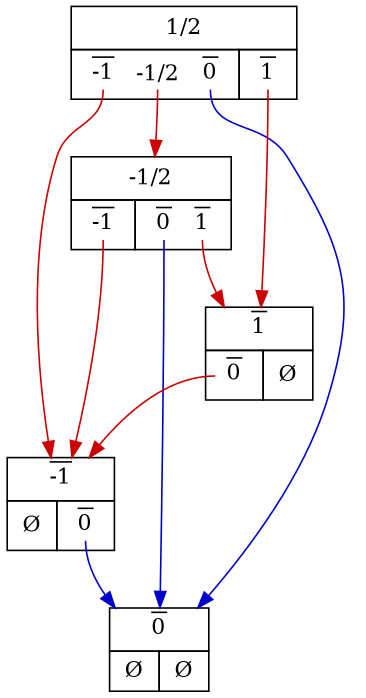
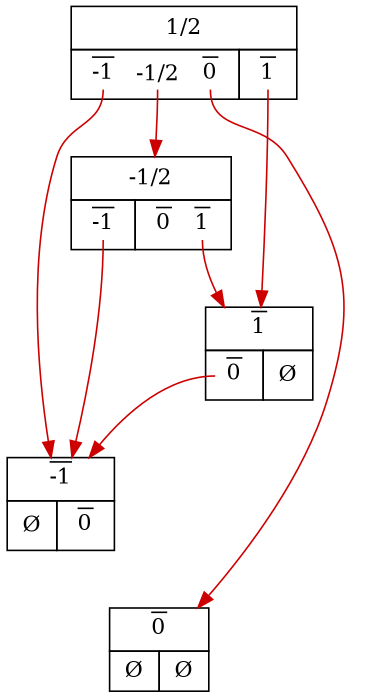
edge "1/2" -> "0": color blue3 -> red3
edge "-1/2" -> "0": removed
edge "-1" -> "0": removed
